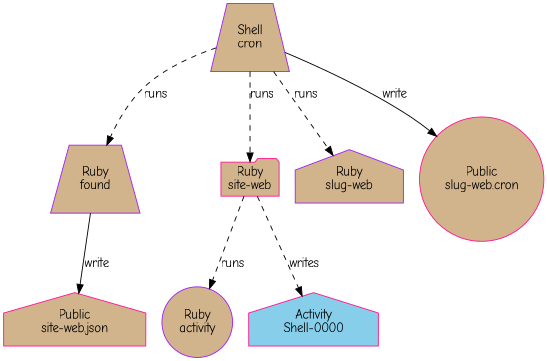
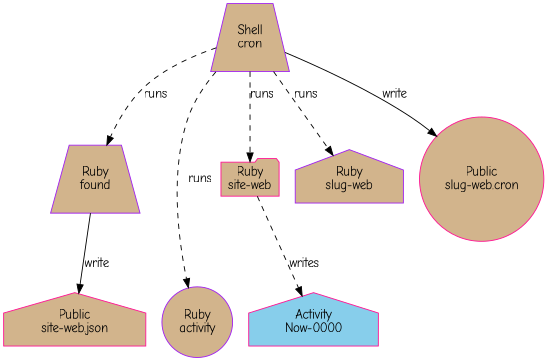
edge "Ruby site-web" -> "Ruby activity": now "Shell cron" -> "Ruby activity"
node "Activity Shell-0000": label "Activity Shell-0000" -> "Activity Now-0000"
